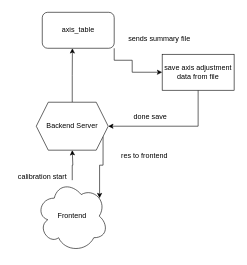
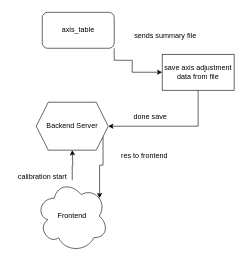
node "sends summary file": moved (159, 39) -> (165, 36)
edge "Backend Server" -> "axis_table": removed
